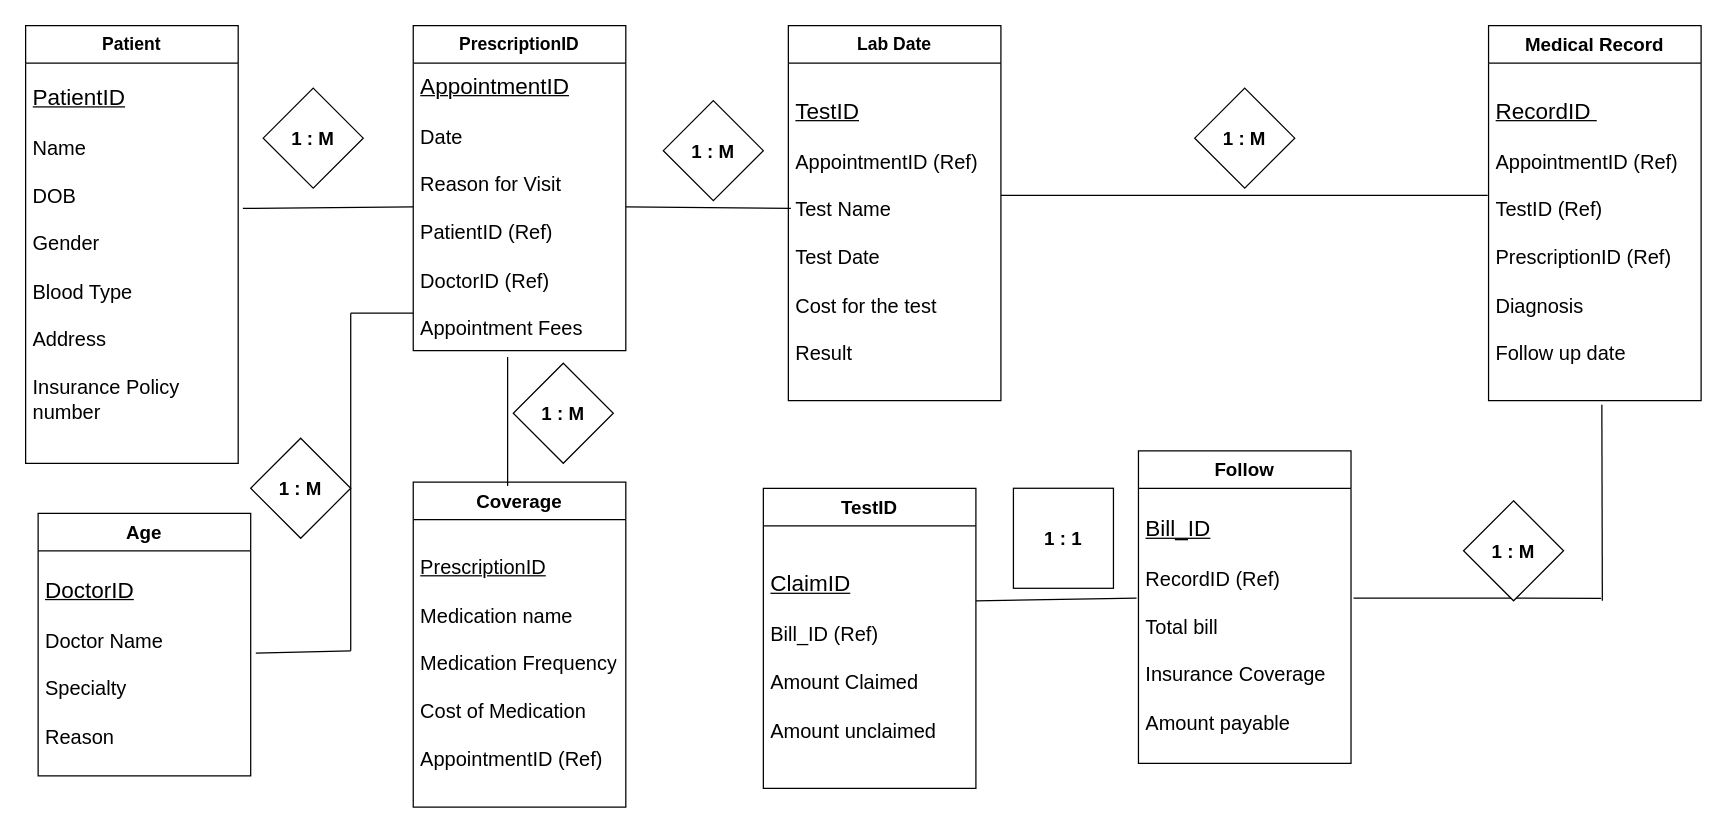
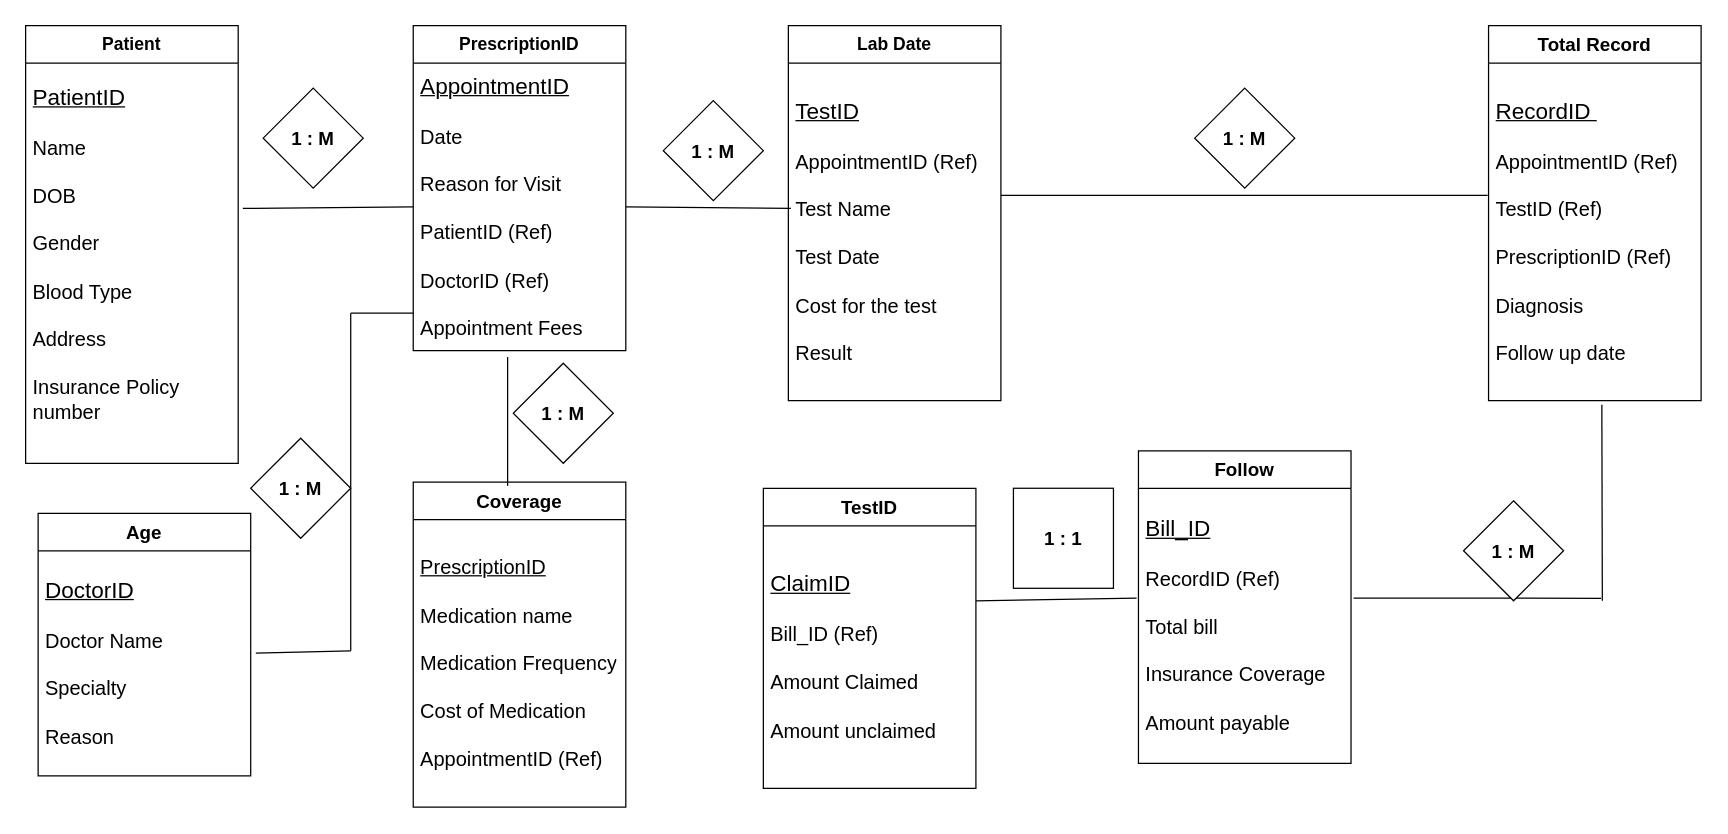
node "Medical Record": label "Medical Record" -> "Total Record"
